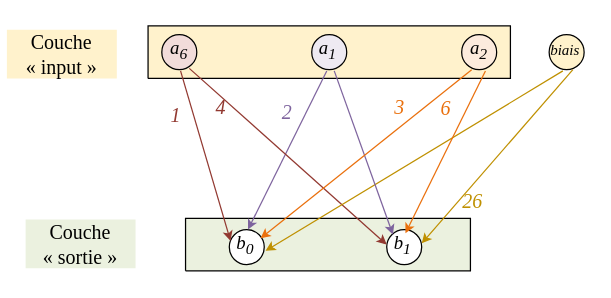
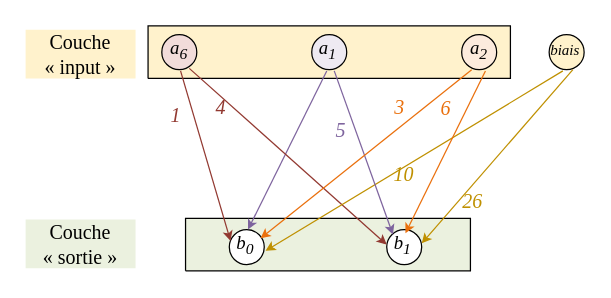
node "Couche « input »": moved (62, 54) -> (81, 54)
node "2": removed
node "5": added
node "10": added
